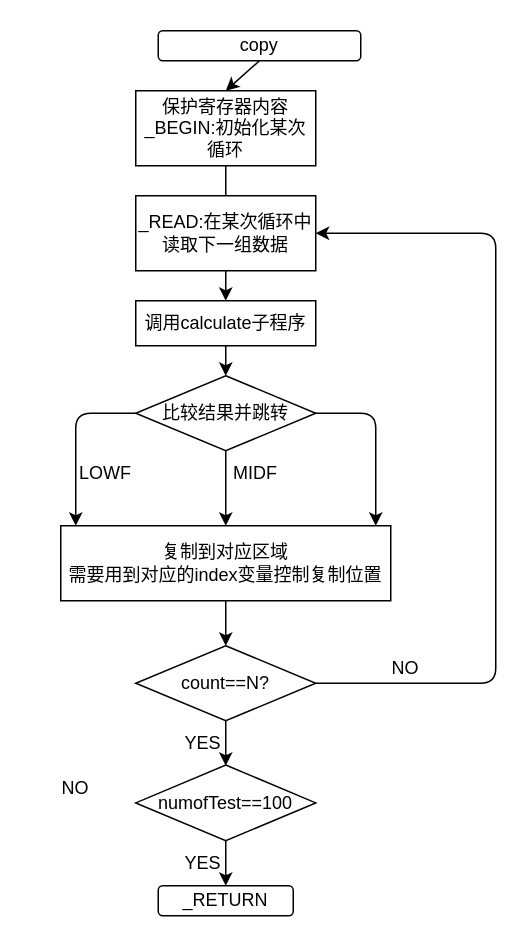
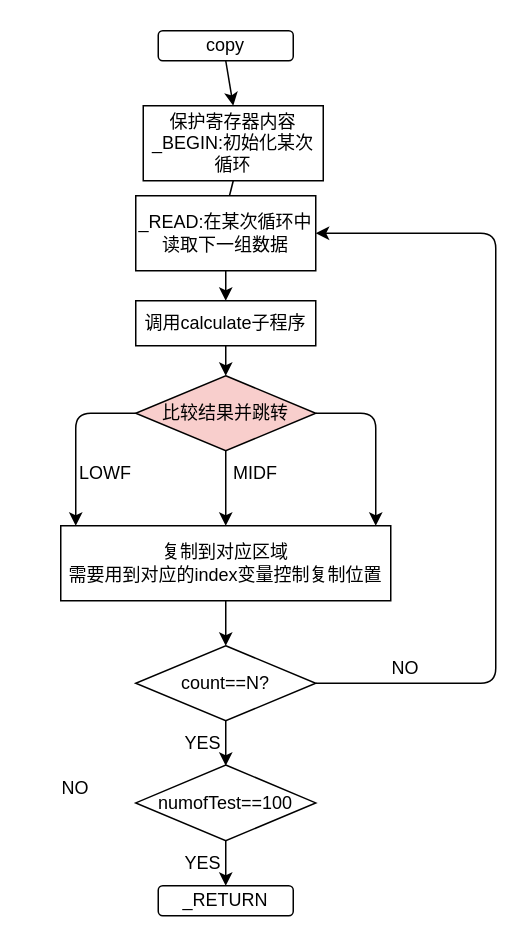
node "copy": size 203x30 -> 135x30
node "保护寄存器内容 _BEGIN:初始化某次循环": moved (226, 128) -> (233, 143)
node "比较结果并跳转": fillcolor #ffffff -> #f8cecc
